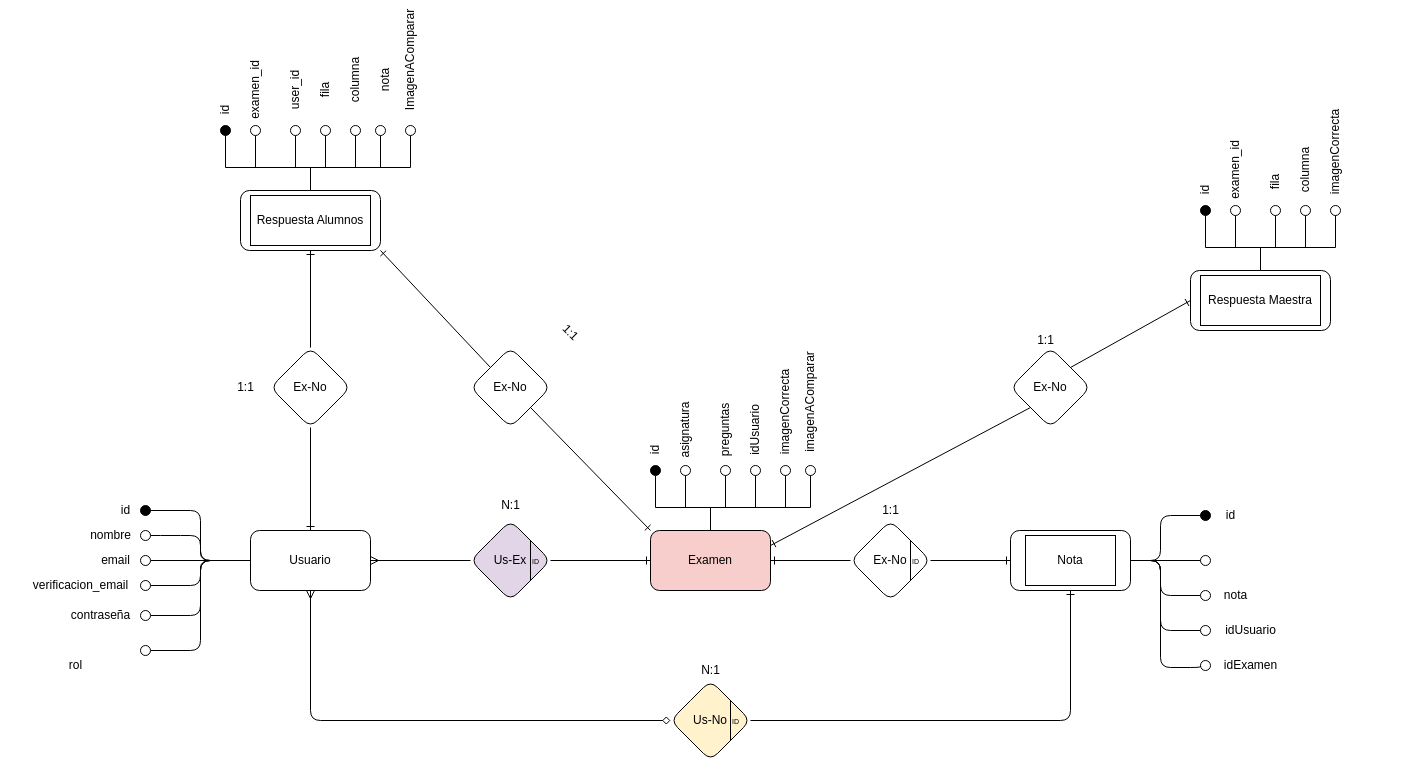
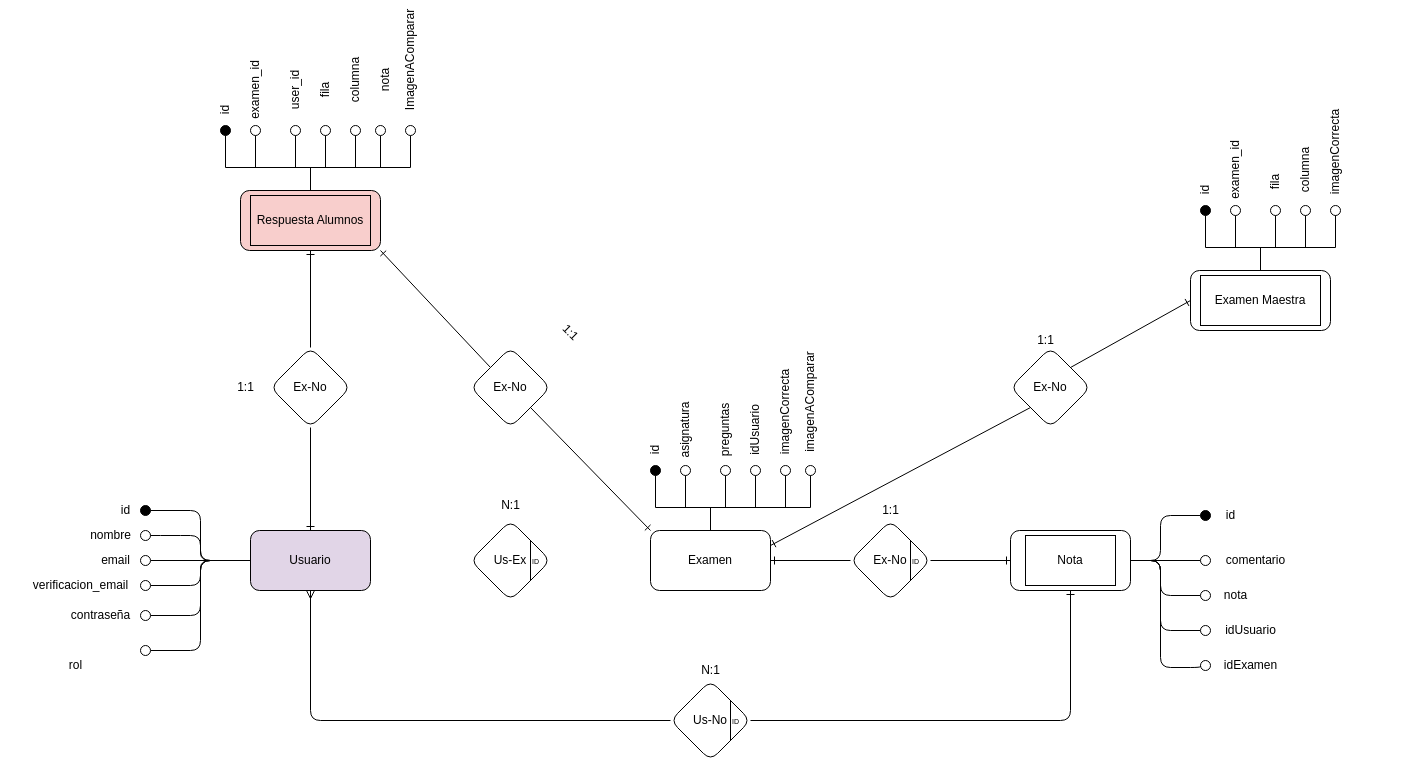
node "Respuesta Alumnos": fillcolor #ffffff -> #f8cecc
node "Respuesta Maestra": label "Respuesta Maestra" -> "Examen Maestra"
node "Usuario": fillcolor #ffffff -> #e1d5e7
edge "Us-Ex" -> "Usuario": removed
node "Us-Ex": fillcolor #e1d5e7 -> #ffffff
edge "Us-Ex" -> "Examen": removed
node "Examen": fillcolor #f8cecc -> #ffffff
node "comentario": added
edge "Usuario" -- "Us-No": arrowhead diamond -> none
node "Us-No": fillcolor #fff2cc -> #ffffff
